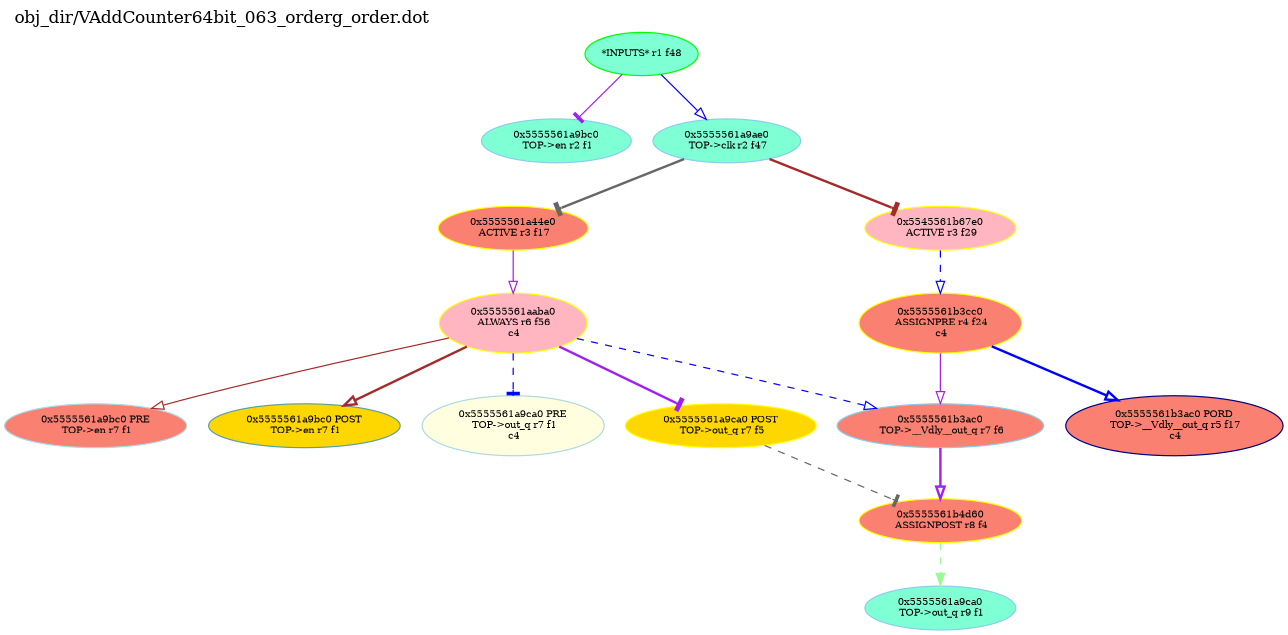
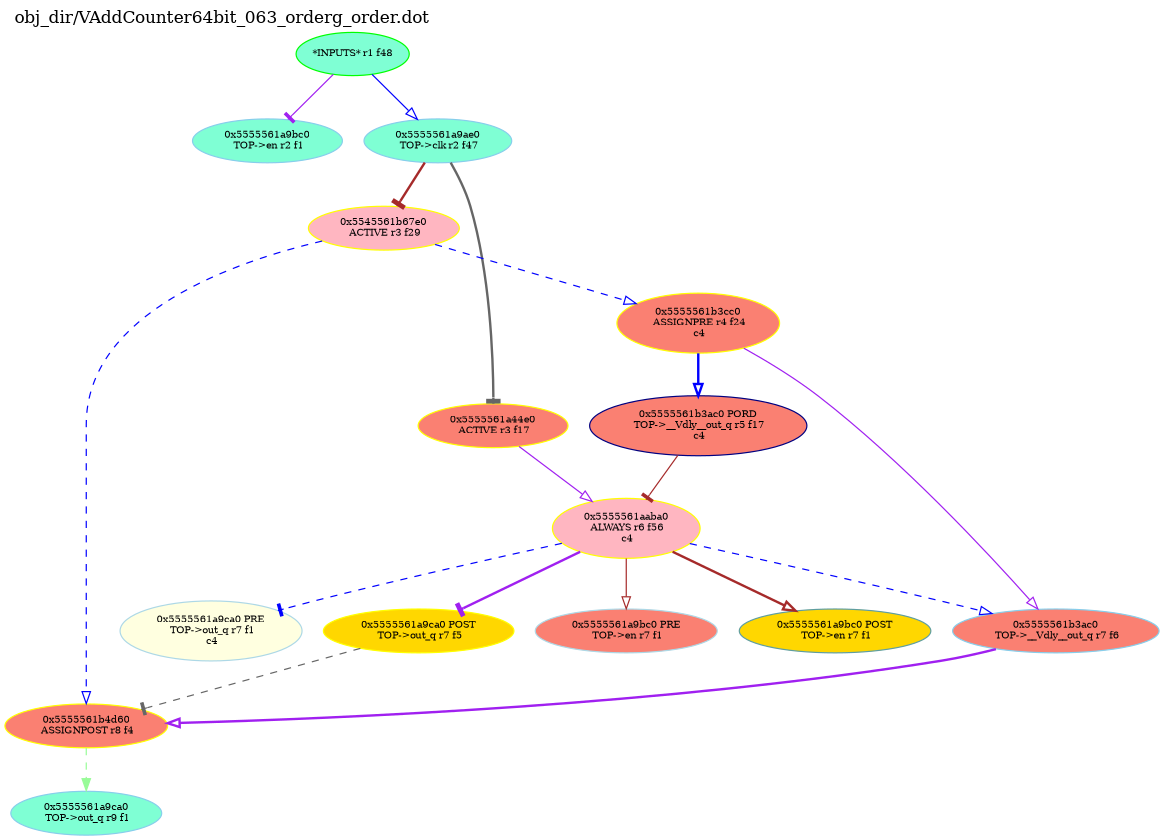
edge "0x5545561b67e0 ACTIVE r3 f29" -> "0x5555561b4d60 ASSIGNPOST r8 f4": added
edge "0x5555561b3ac0 PORD TOP->__Vdly__out_q r5 f17 c4" -> "0x5555561aaba0 ALWAYS r6 f56 c4": added
